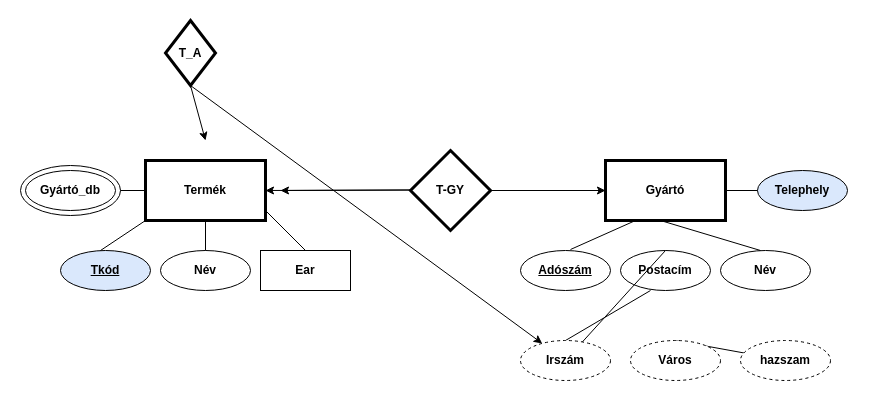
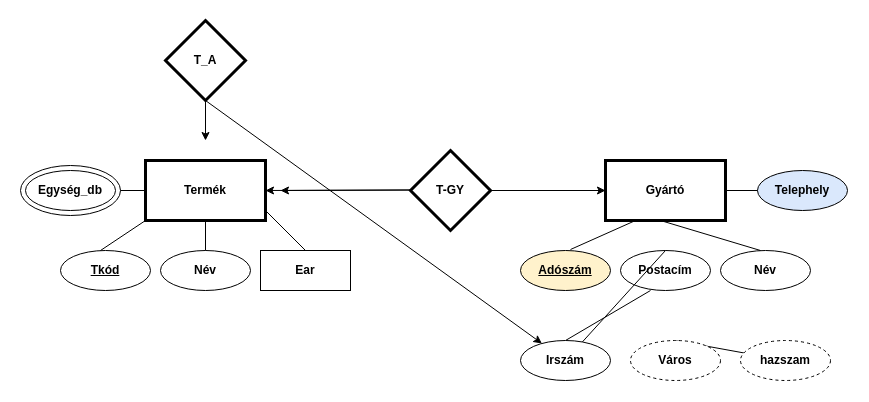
node "T_A": size 50x65 -> 80x80
node "Gyártó_db": label "Gyártó_db" -> "Egység_db"
node "Tkód": fillcolor #dae8fc -> #ffffff
node "Adószám": fillcolor #ffffff -> #fff2cc
node "Irszám": style dashed -> solid
